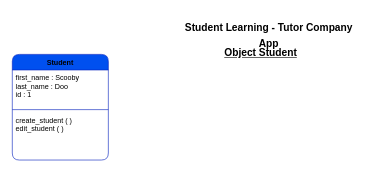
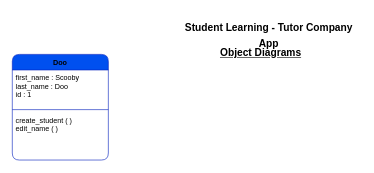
node "Object Student": label "Object Student" -> "Object Diagrams"
node "Student": label "Student" -> "Doo"
node "create_student ( ) edit_student ( )": label "create_student ( ) edit_student ( )" -> "create_student ( ) edit_name ( )"
